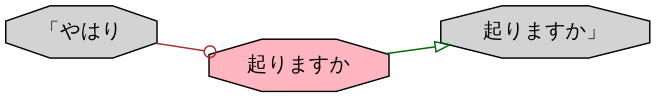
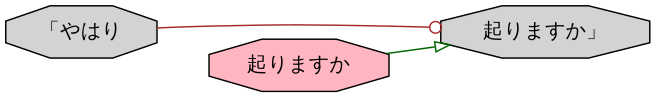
edge "「やはり" -> "起りますか": now "「やはり" -> "起りますか」"
